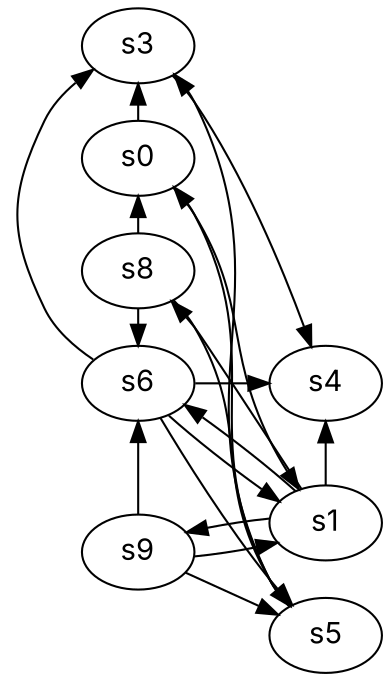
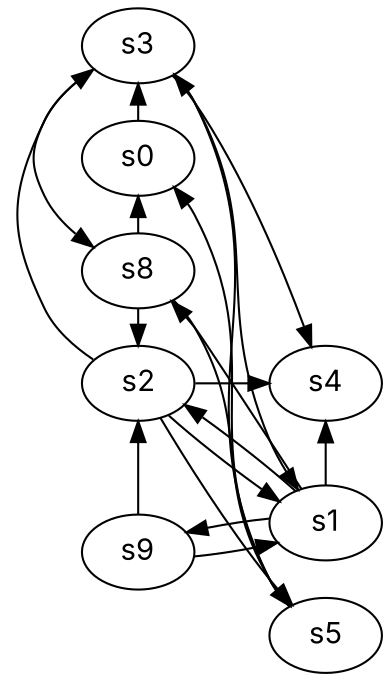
edge "s3" -> "s8": added
edge "s0" -> "s1": now "s3" -> "s1"
node "s6": label "s6" -> "s2"
edge "s9" -> "s5": removed
